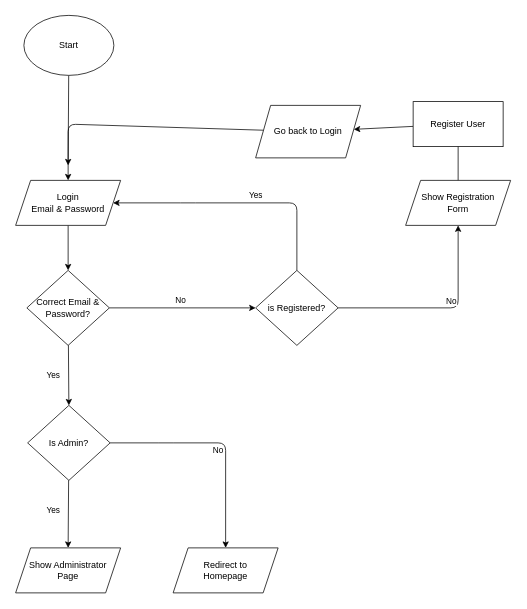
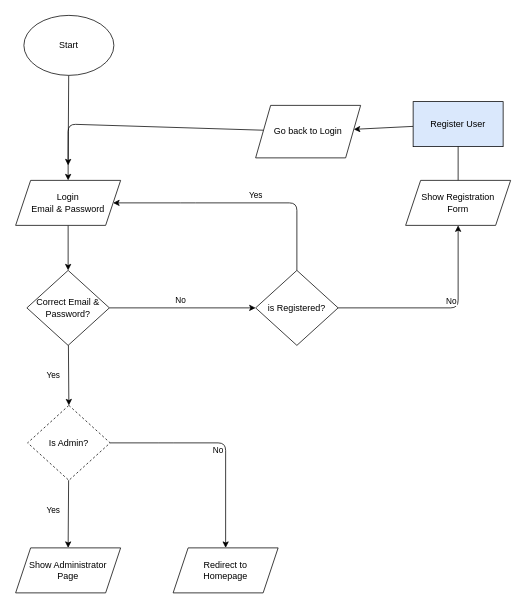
node "Register User": fillcolor #ffffff -> #dae8fc
node "Is Admin?": style solid -> dashed
